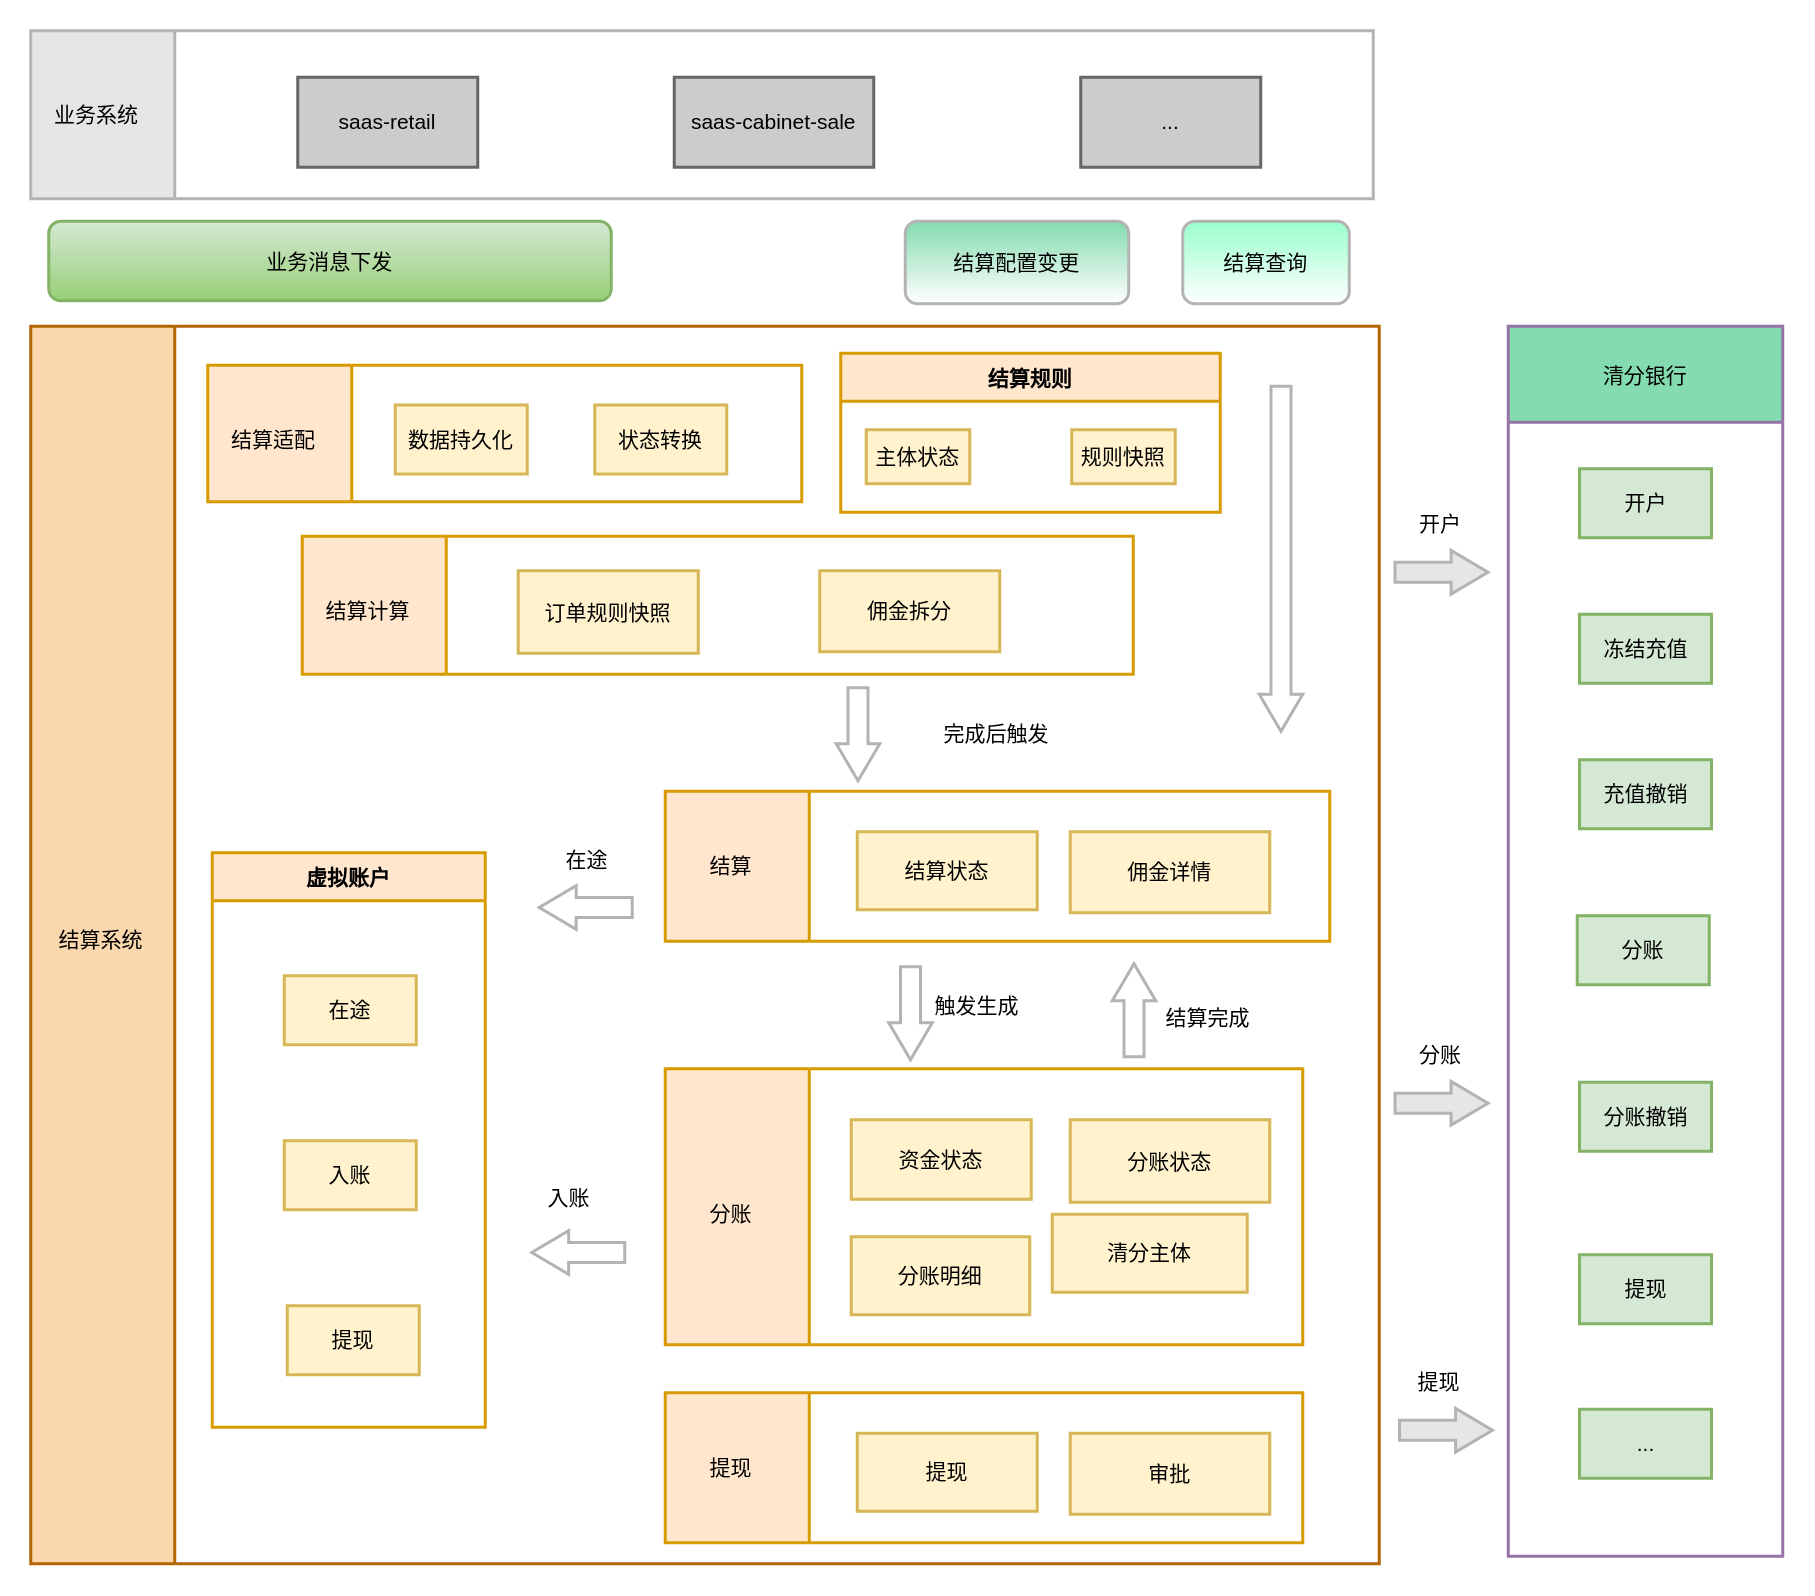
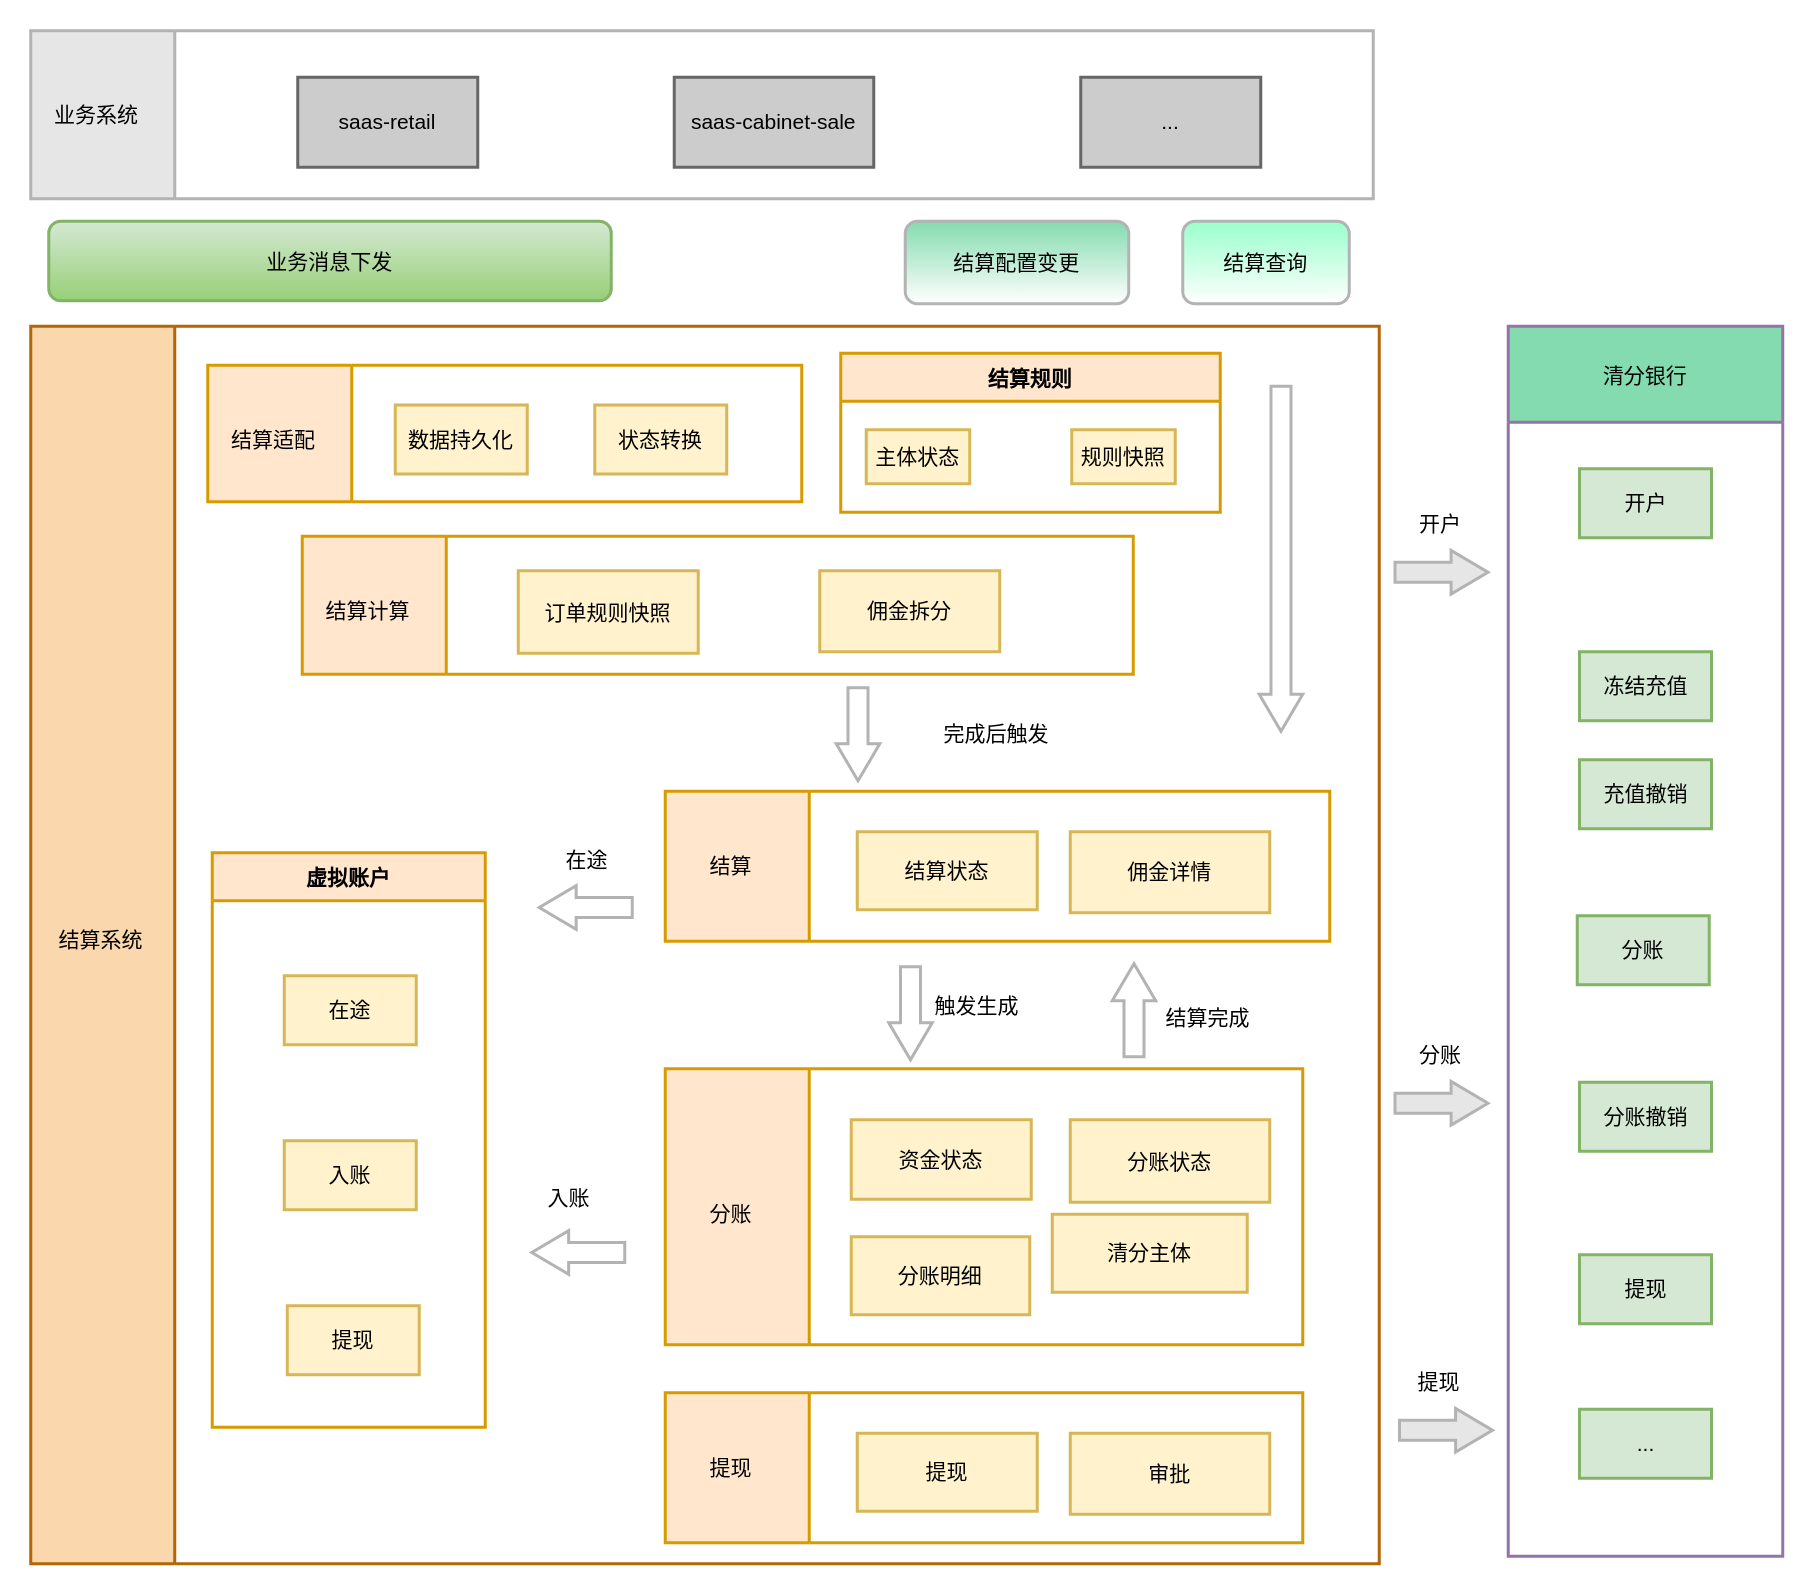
node "冻结充值": moved (1646, 649) -> (1646, 686)
